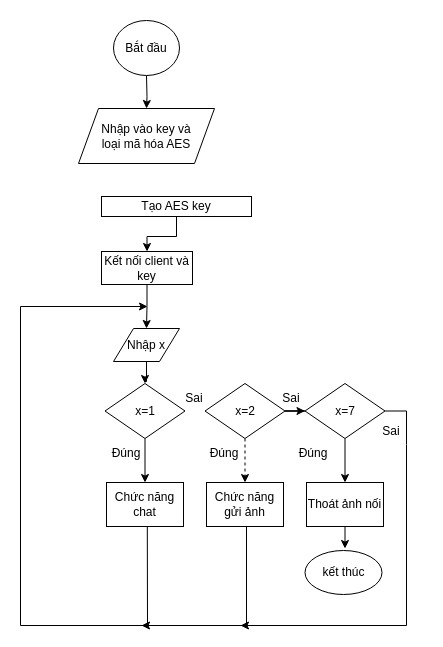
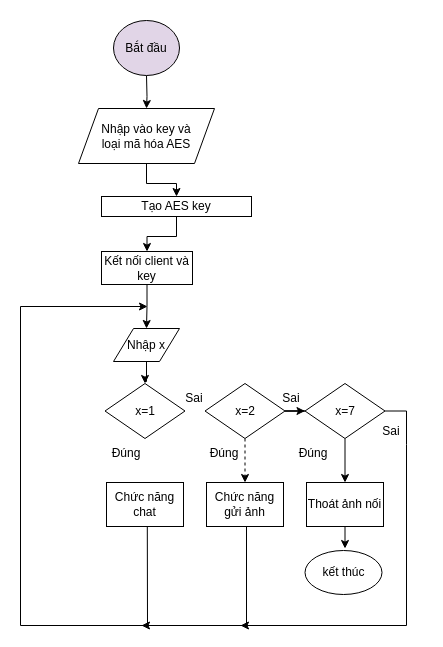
node "Bắt đầu": fillcolor #ffffff -> #e1d5e7
edge "Nhập vào key và loại mã hóa AES" -> "Tạo AES key": added
edge "x=1" -> "Chức năng chat": removed
